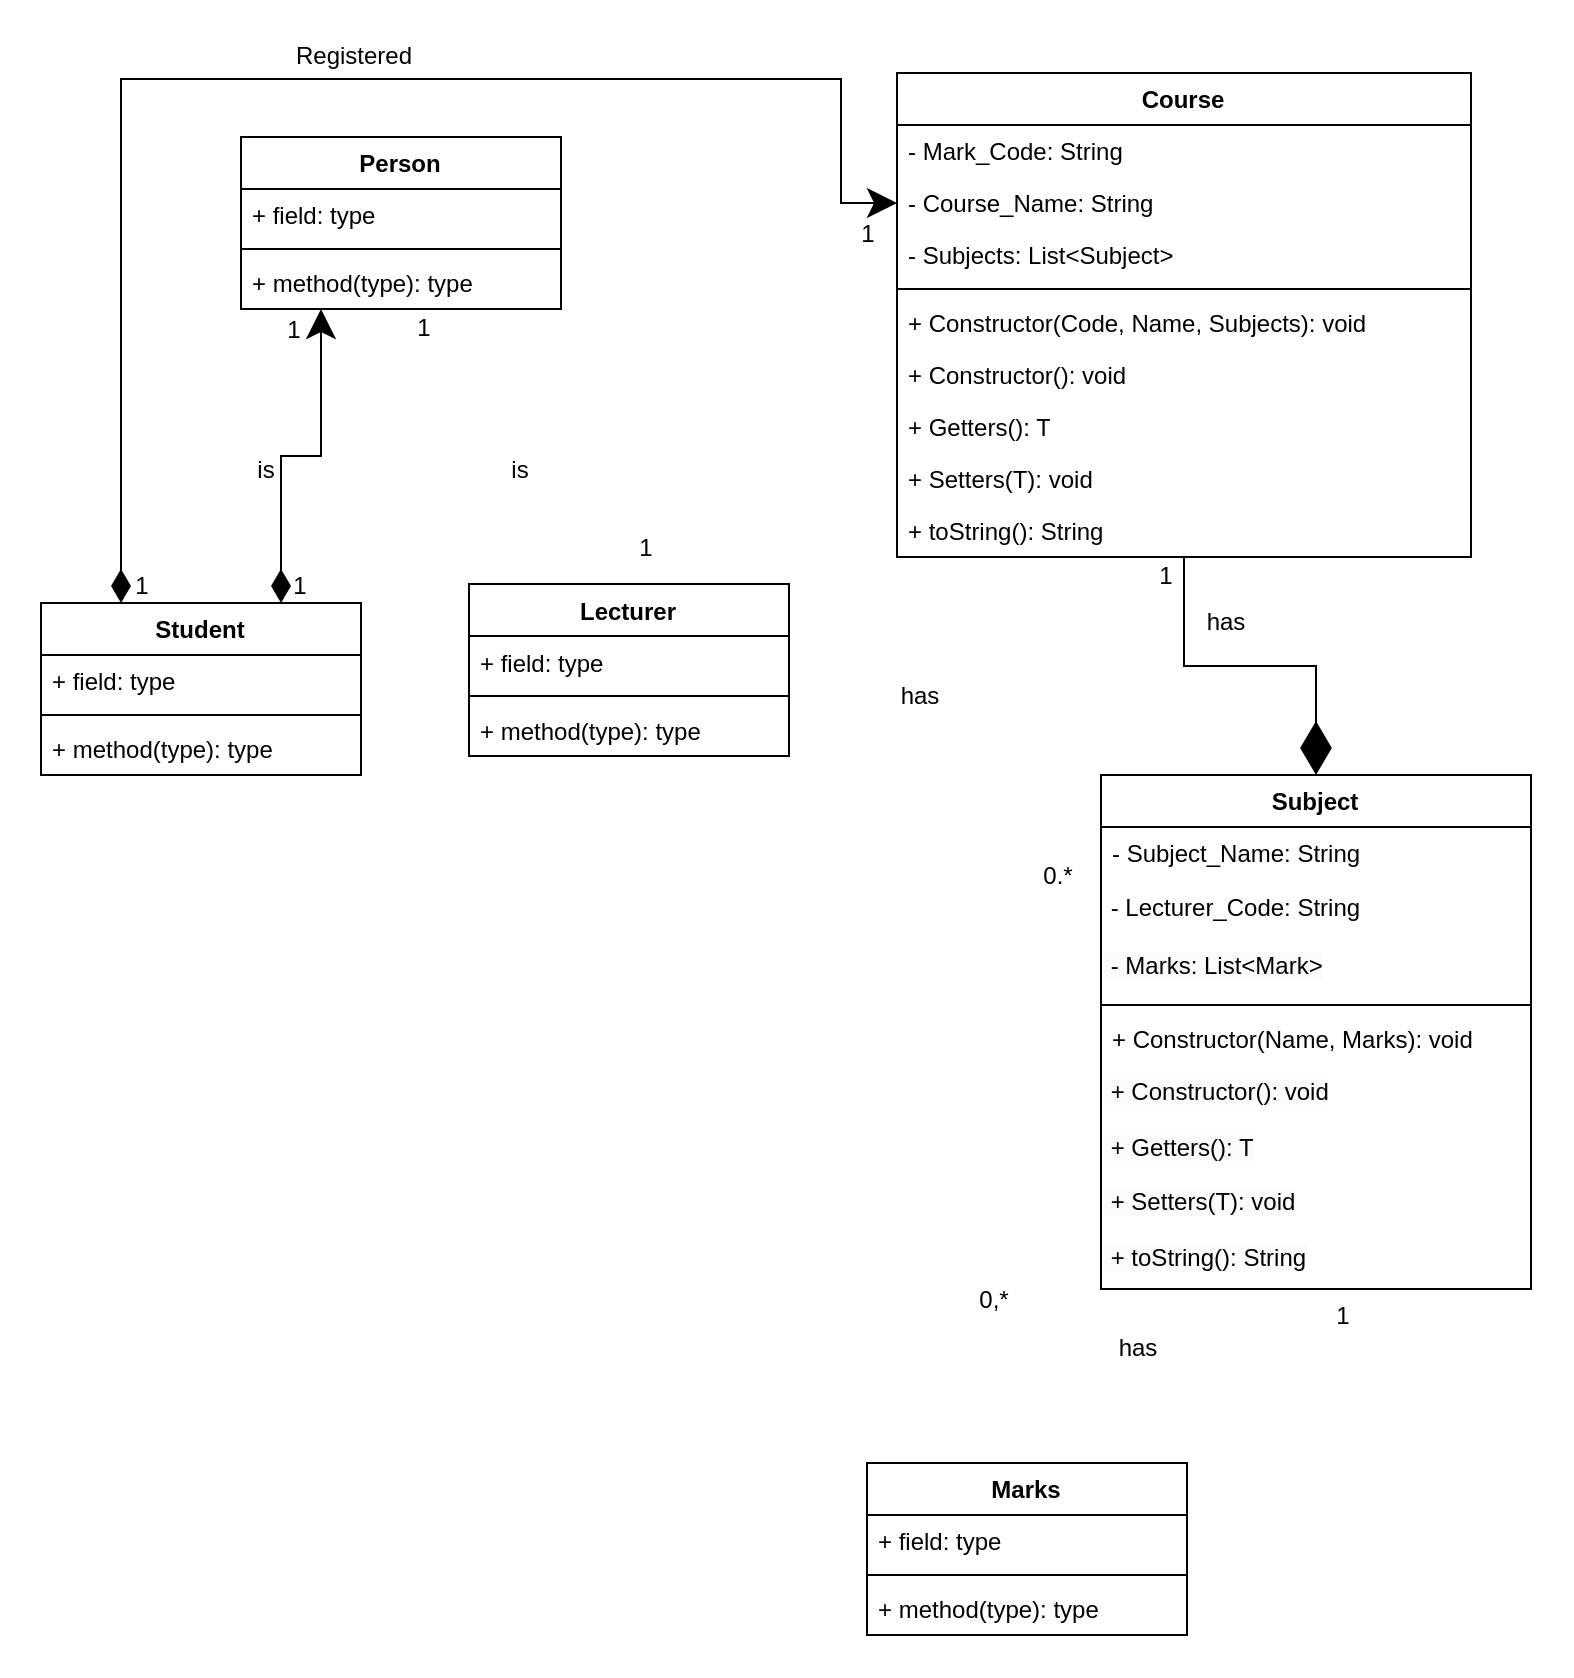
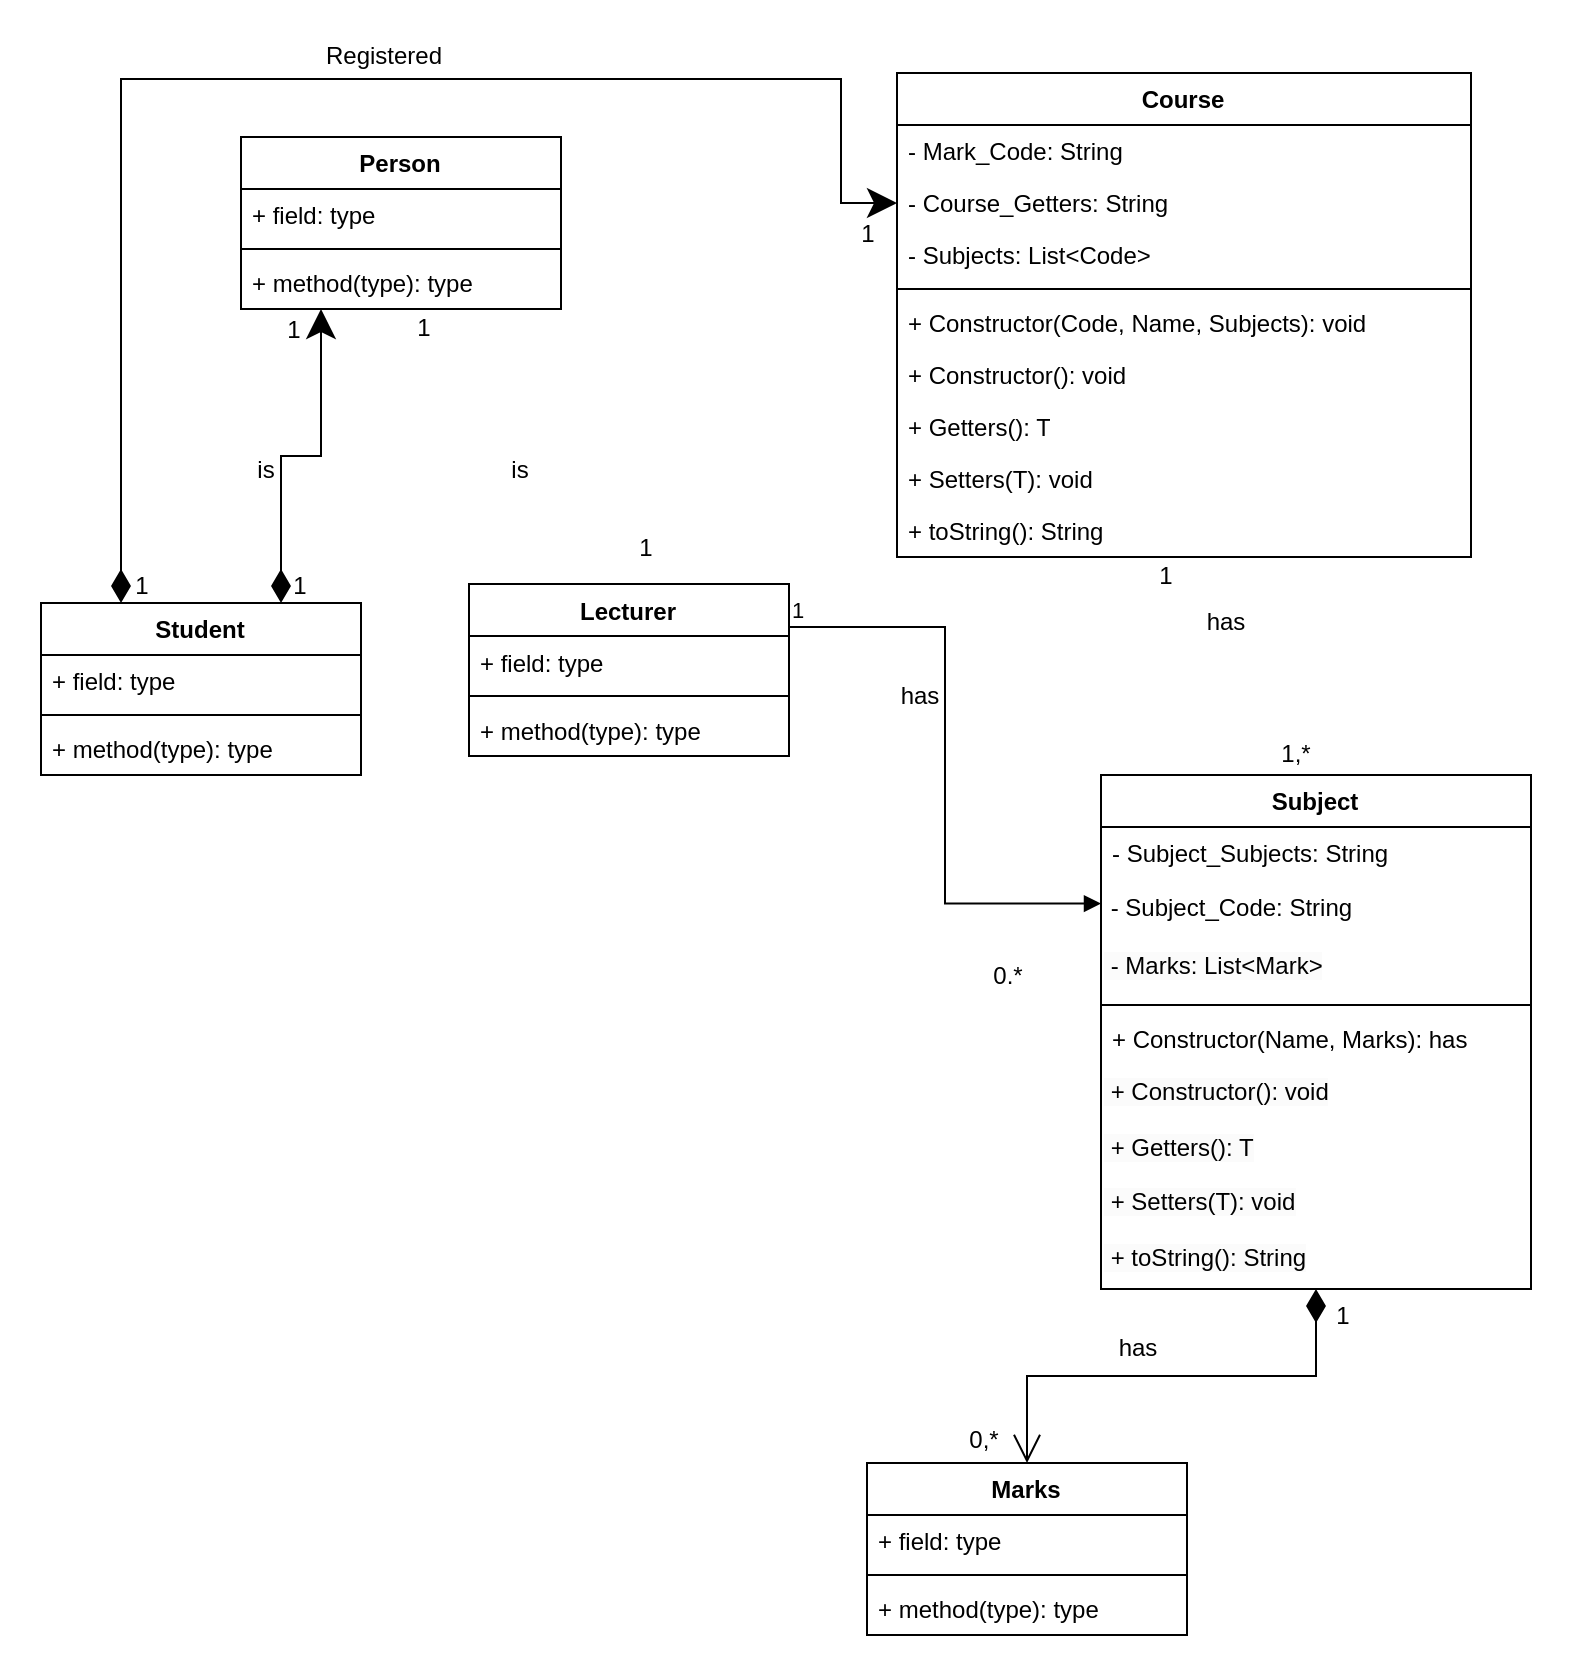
node "Registered": moved (355, 56) -> (385, 56)
node "- Course_Name: String": label "- Course_Name: String" -> "- Course_Getters: String"
node "- Subjects: List<Subject>": label "- Subjects: List<Subject>" -> "- Subjects: List<Code>"
edge "Course" -> "Subject": removed
node "1,*": added
edge "Lecturer" -> "Subject": added, label "1"
node "- Subject_Name: String": label "- Subject_Name: String" -> "- Subject_Subjects: String"
node "0.*": moved (1059, 877) -> (1009, 977)
node "- Lecturer_Code: String": label "- Lecturer_Code: String" -> "- Subject_Code: String"
node "+ Constructor(Name, Marks): void": label "+ Constructor(Name, Marks): void" -> "+ Constructor(Name, Marks): has"
node "0,*": moved (995, 1301) -> (985, 1441)
edge "Subject" -- "Marks": added
